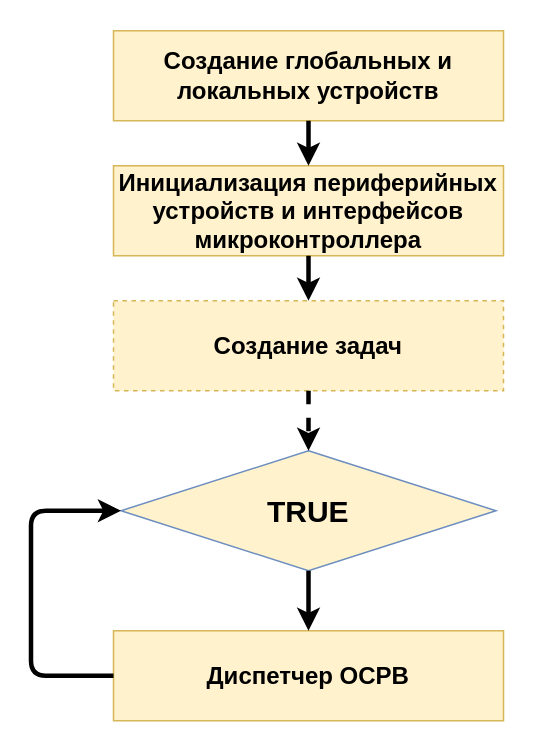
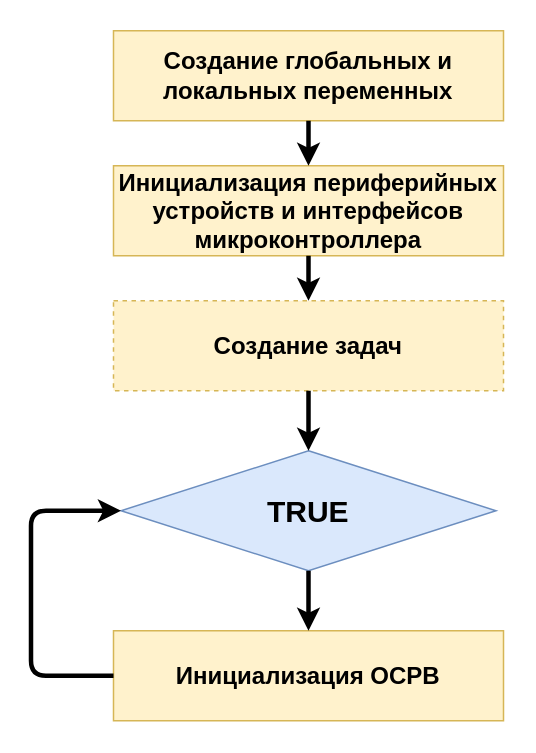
node "Создание глобальных и локальных устройств": label "Создание глобальных и локальных устройств" -> "Создание глобальных и локальных переменных"
edge "Создание задач" -> "TRUE": style dashed -> solid
node "TRUE": fillcolor #fff2cc -> #dae8fc
node "Диспетчер ОСРВ": label "Диспетчер ОСРВ" -> "Инициализация ОСРВ"
